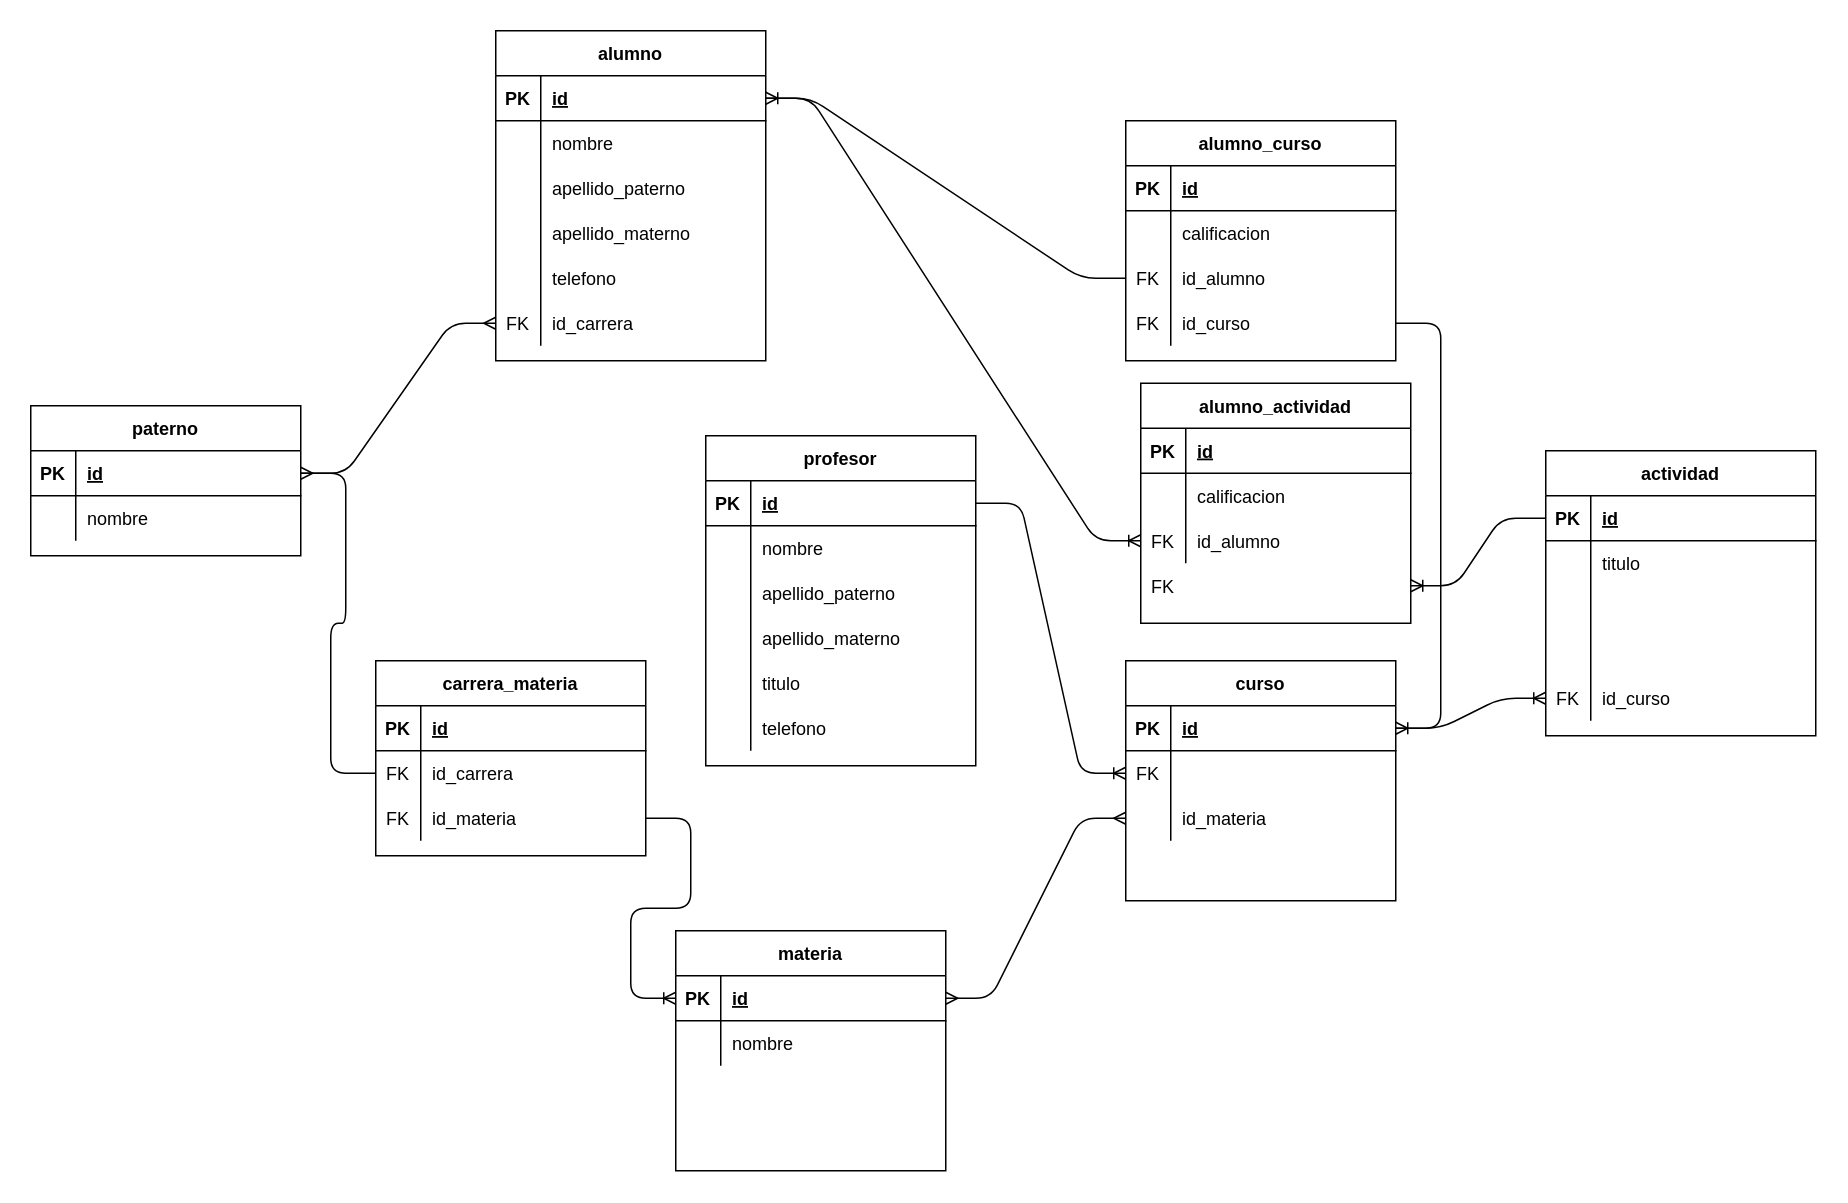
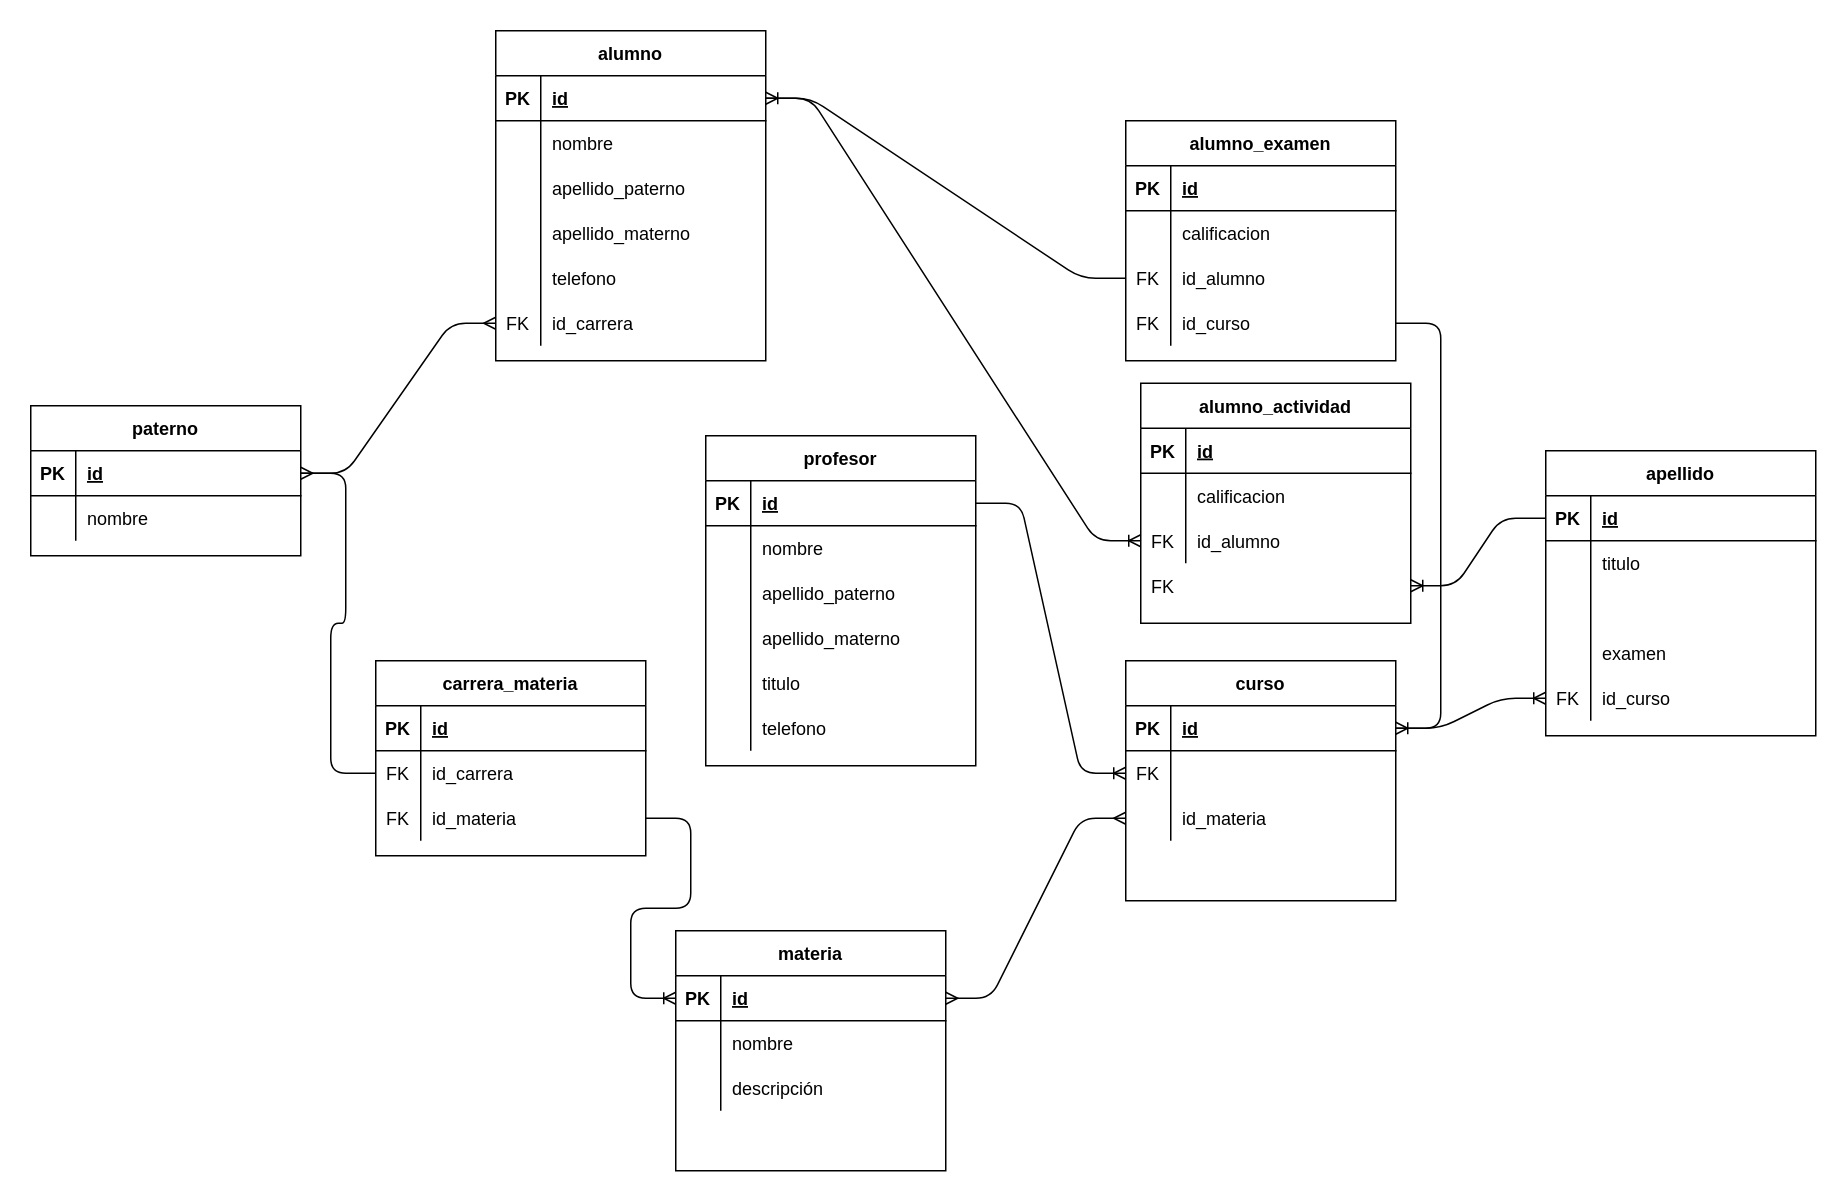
node "alumno_curso": label "alumno_curso" -> "alumno_examen"
node "actividad": label "actividad" -> "apellido"
node "examen": added
node "descripción": added
